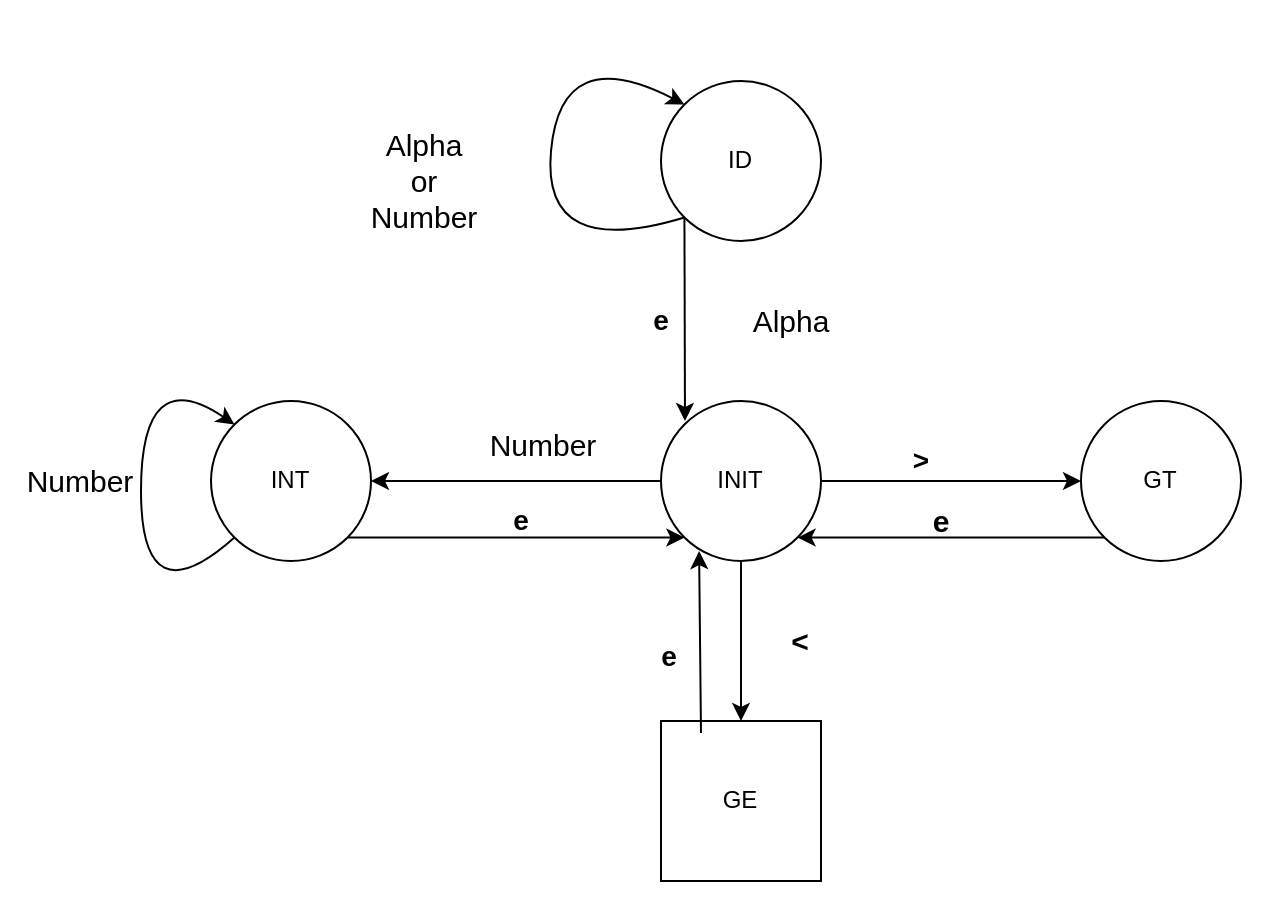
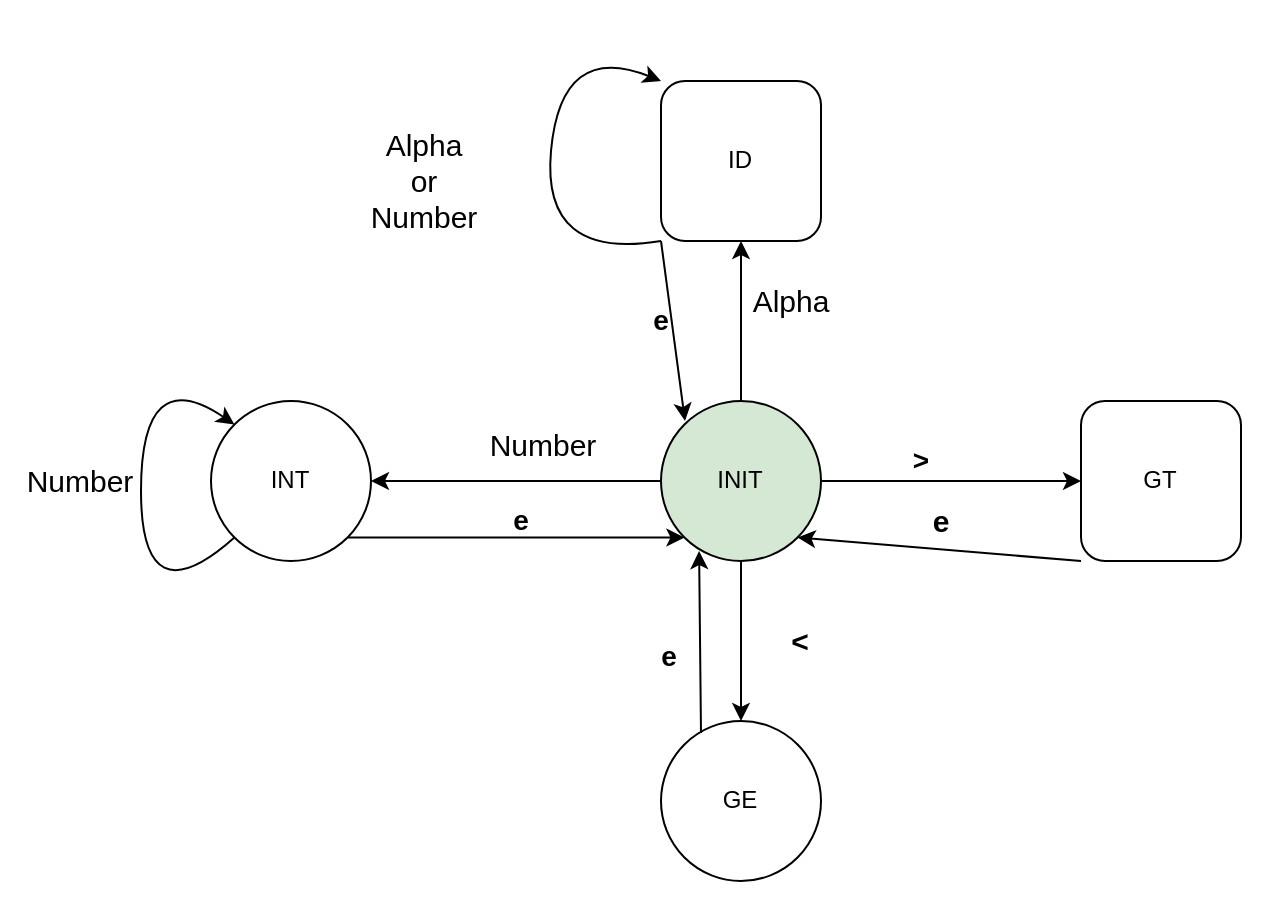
node "ID": shape ellipse -> rounded rectangle
node "Alpha": moved (791, 321) -> (791, 301)
edge "INIT" -> "ID": added
node "INIT": fillcolor #ffffff -> #d5e8d4
node "GT": shape ellipse -> rounded rectangle
node "GE": shape rectangle -> ellipse
